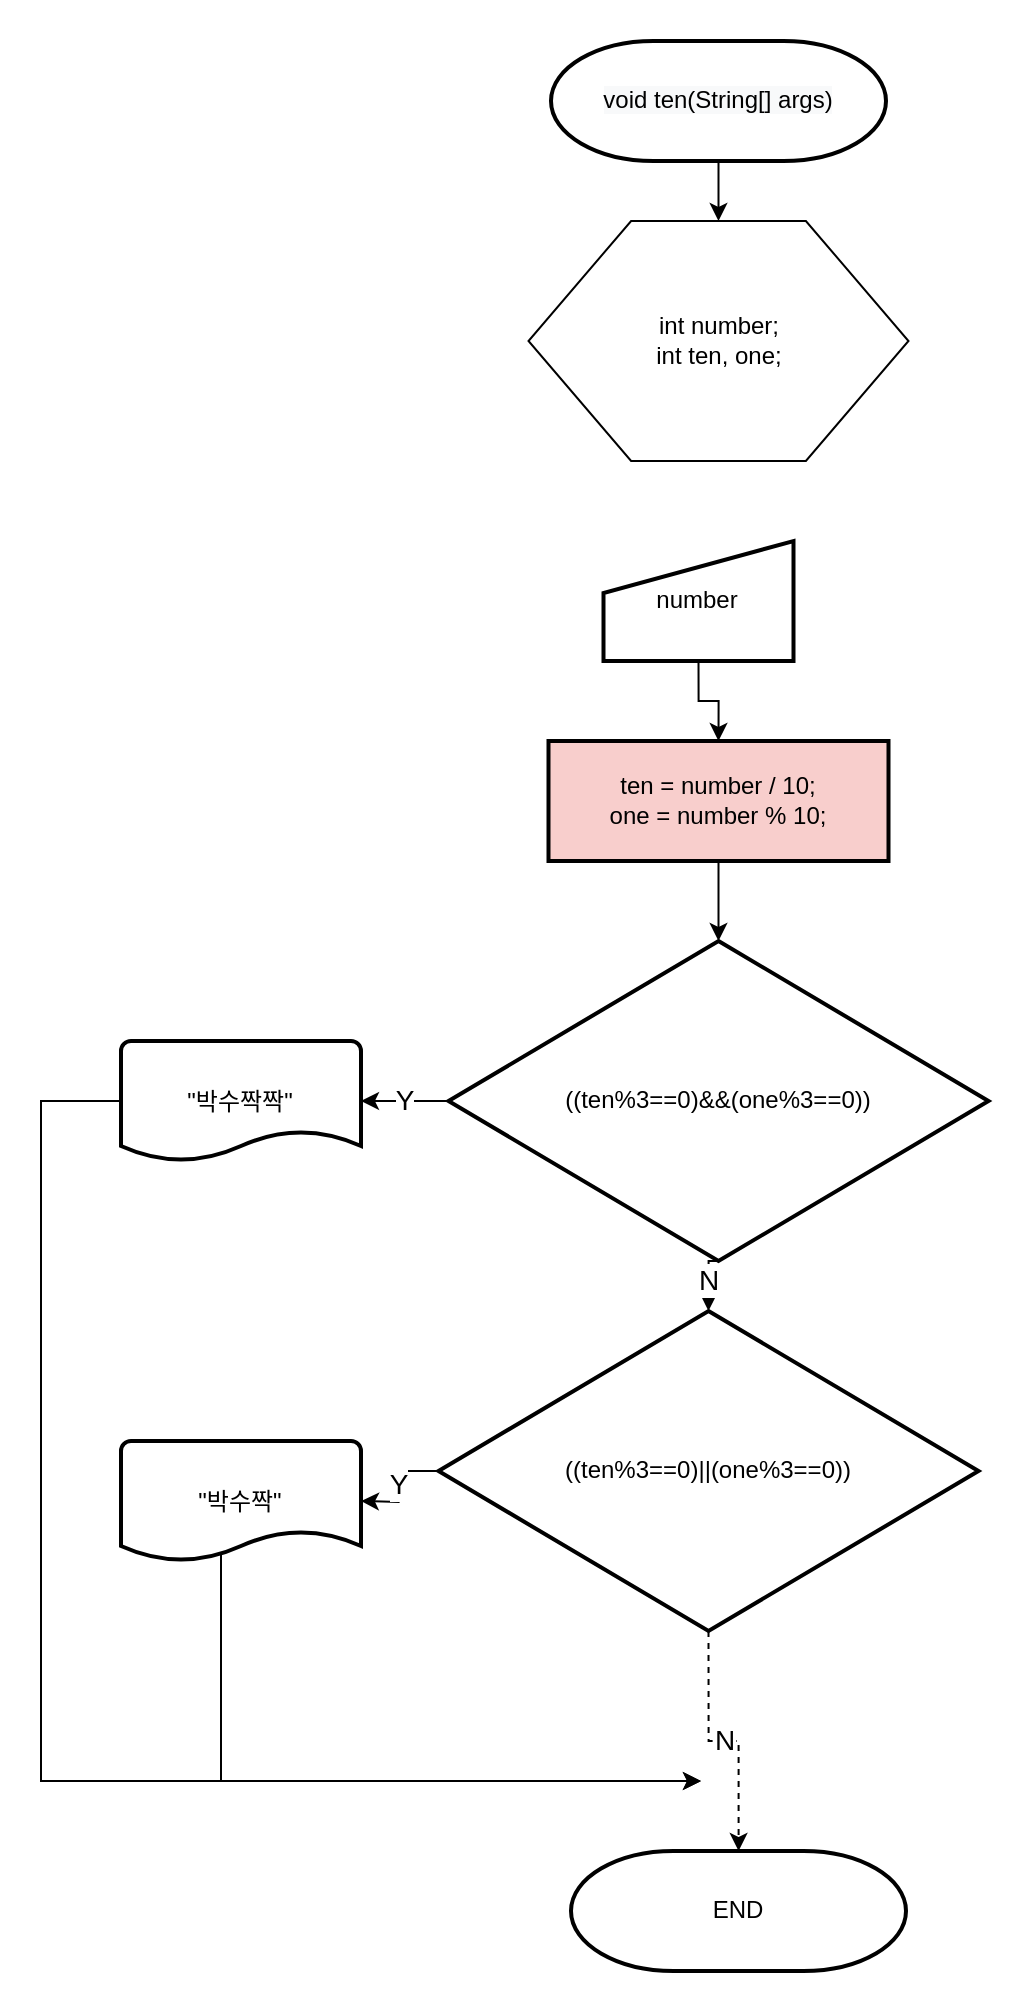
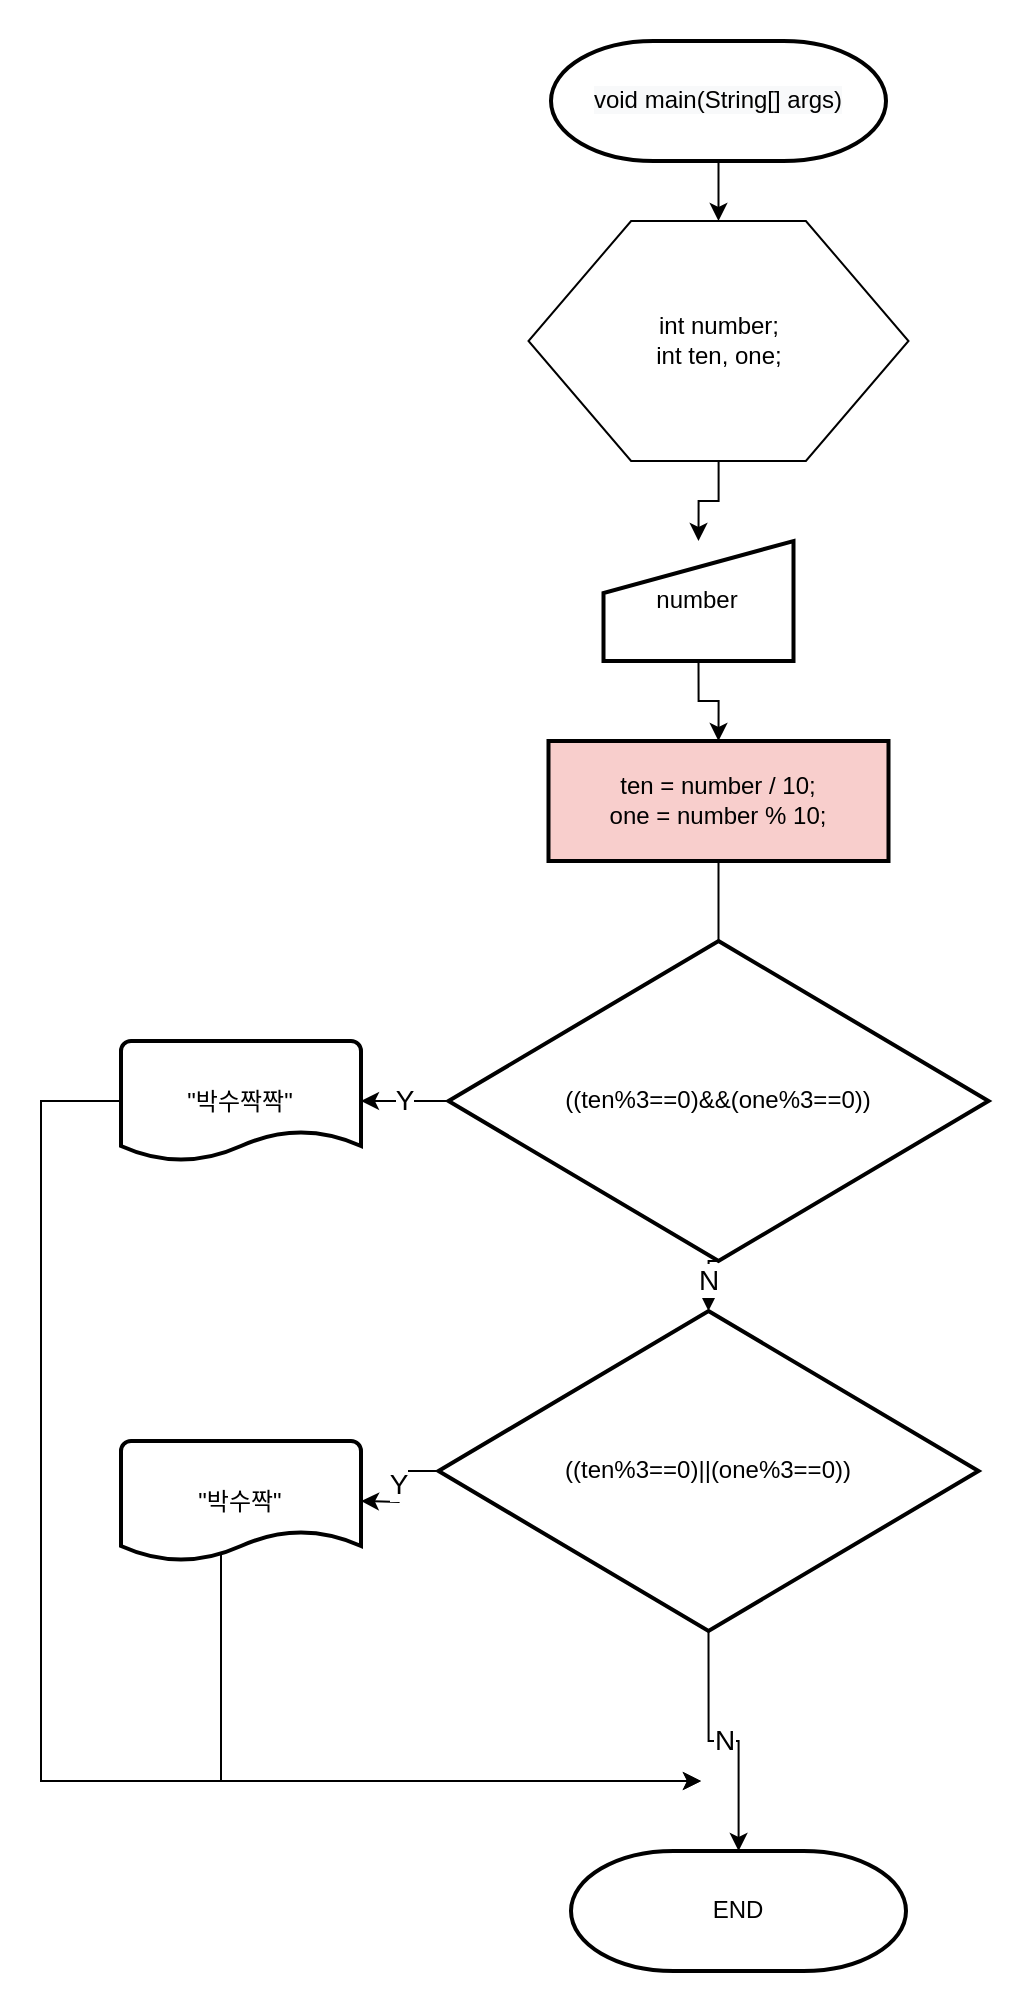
node "void ten(String[] args)": label "void ten(String[] args)" -> "void main(String[] args)"
edge "int number; int ten, one;" -> "number": added
edge "ten = number / 10; one = number % 10;" -> "((ten%3==0)&&(one%3==0))": arrowhead classic -> none
edge "((ten%3==0)||(one%3==0))" -> "END": style dashed -> solid
